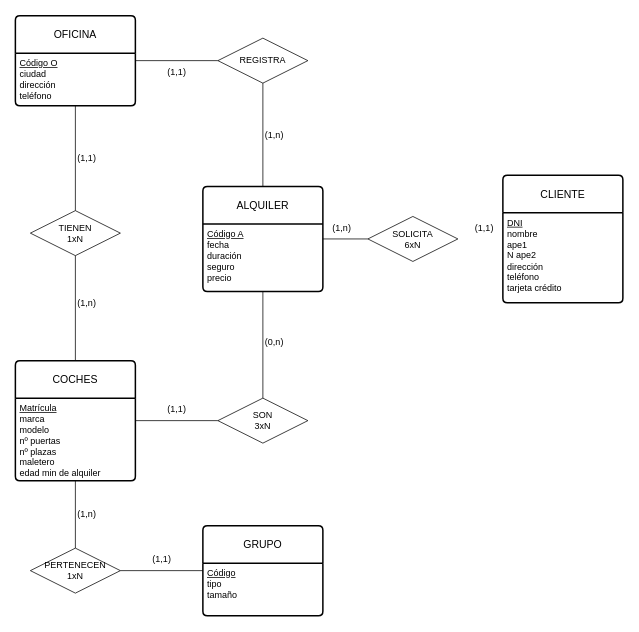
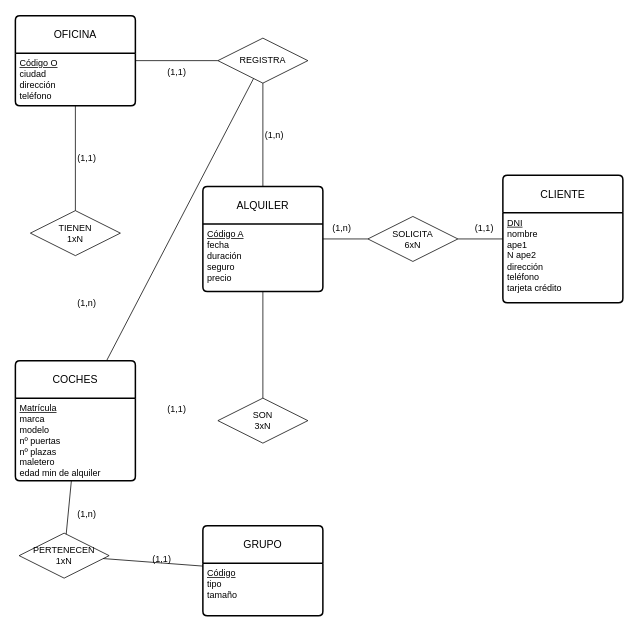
edge "SOLICITA 6xN" -- "CLIENTE": added
edge "TIENEN 1xN" -- "COCHES": removed
node "(0,n)": removed
edge "COCHES" -- "SON 3xN": now "COCHES" -- "REGISTRA"
node "PERTENECEN 1xN": moved (75, 570) -> (64, 555)
